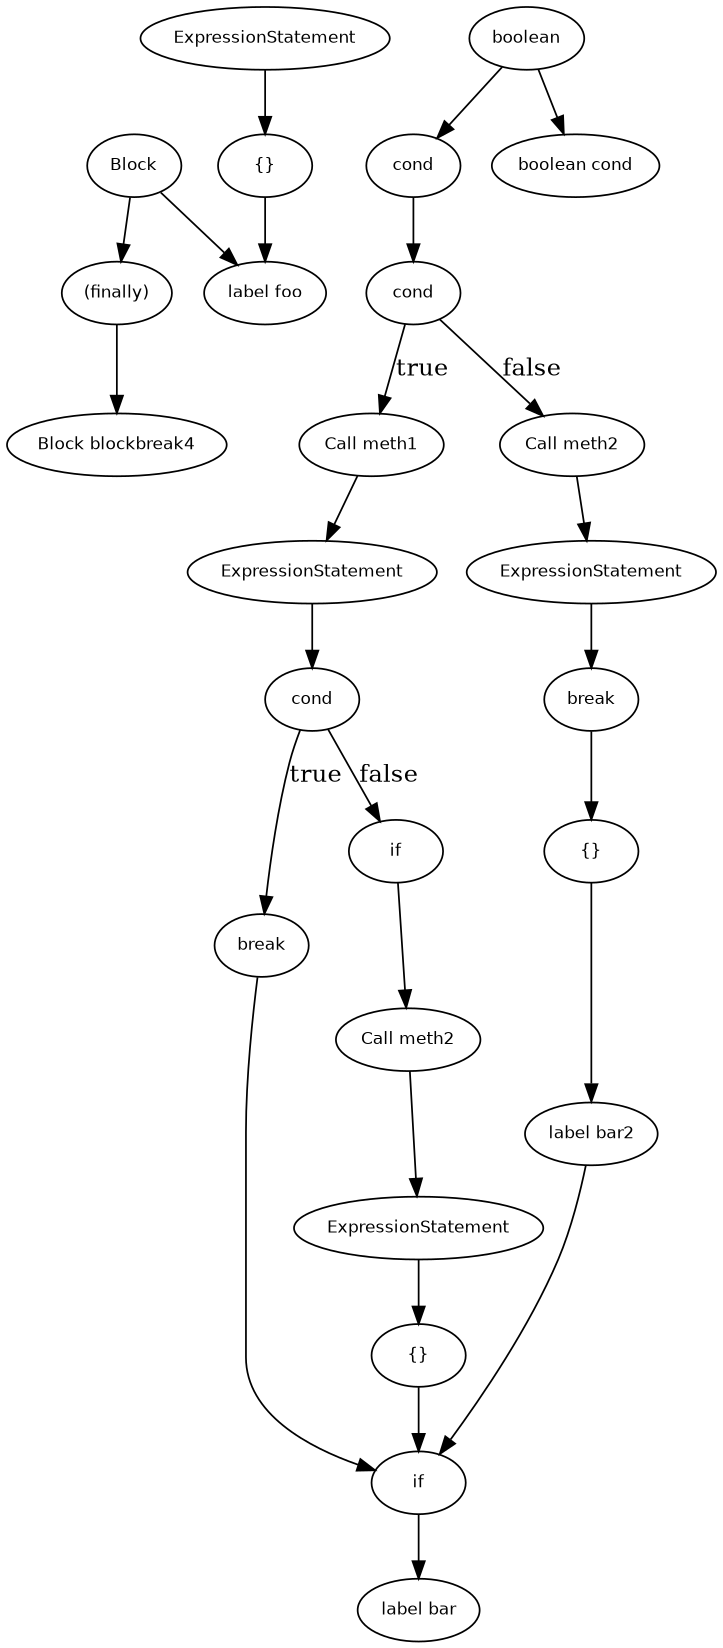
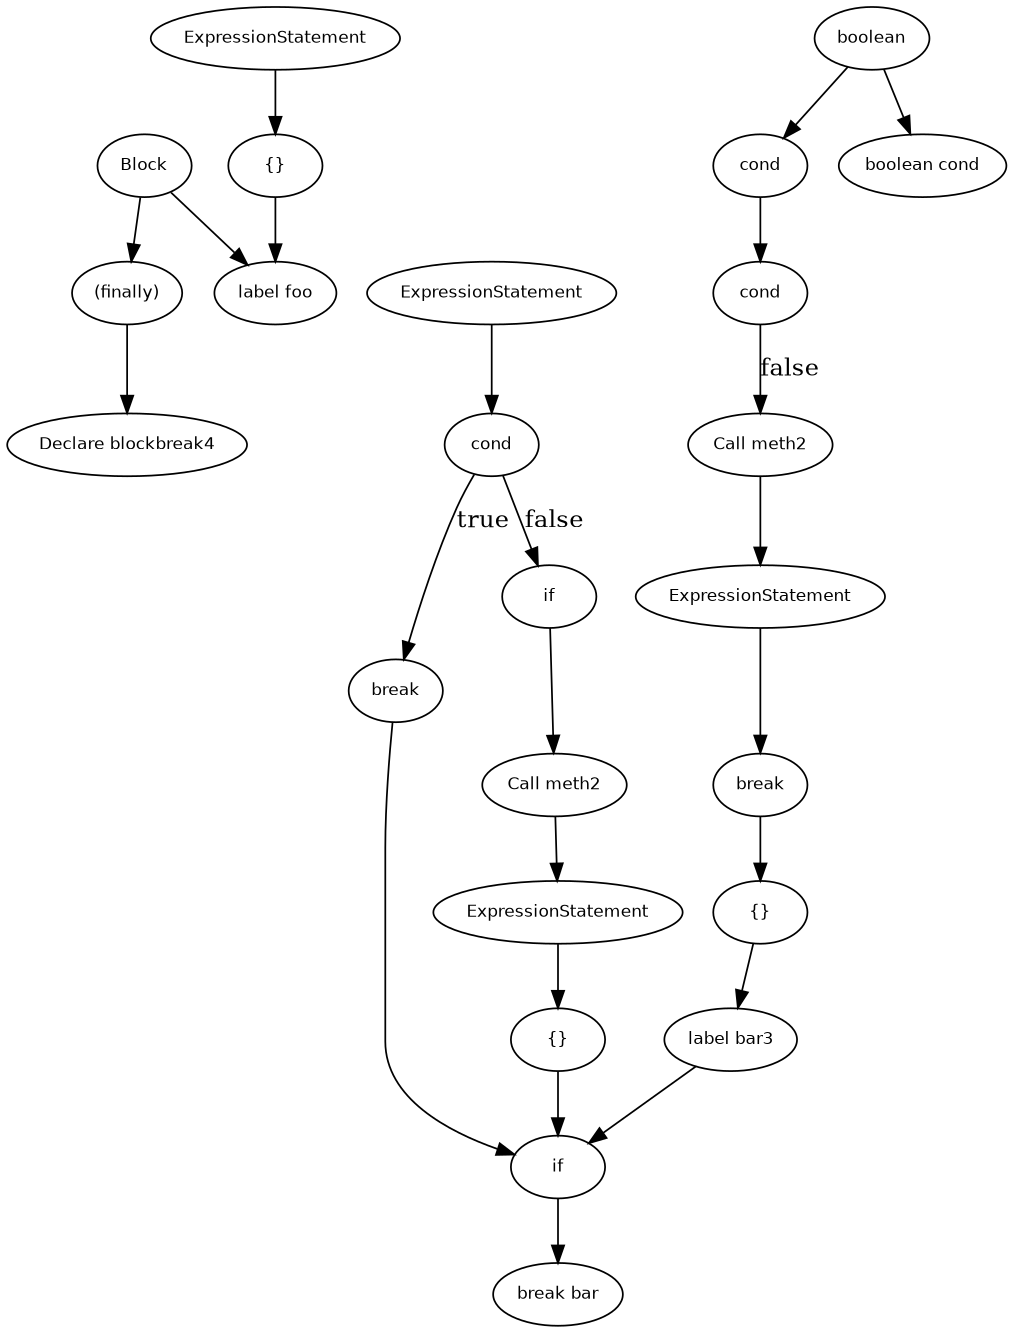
node "Block blockbreak4": label "Block blockbreak4" -> "Declare blockbreak4"
node "Call meth1": removed
node "label bar2": label "label bar2" -> "label bar3"
node "label bar": label "label bar" -> "break bar"
